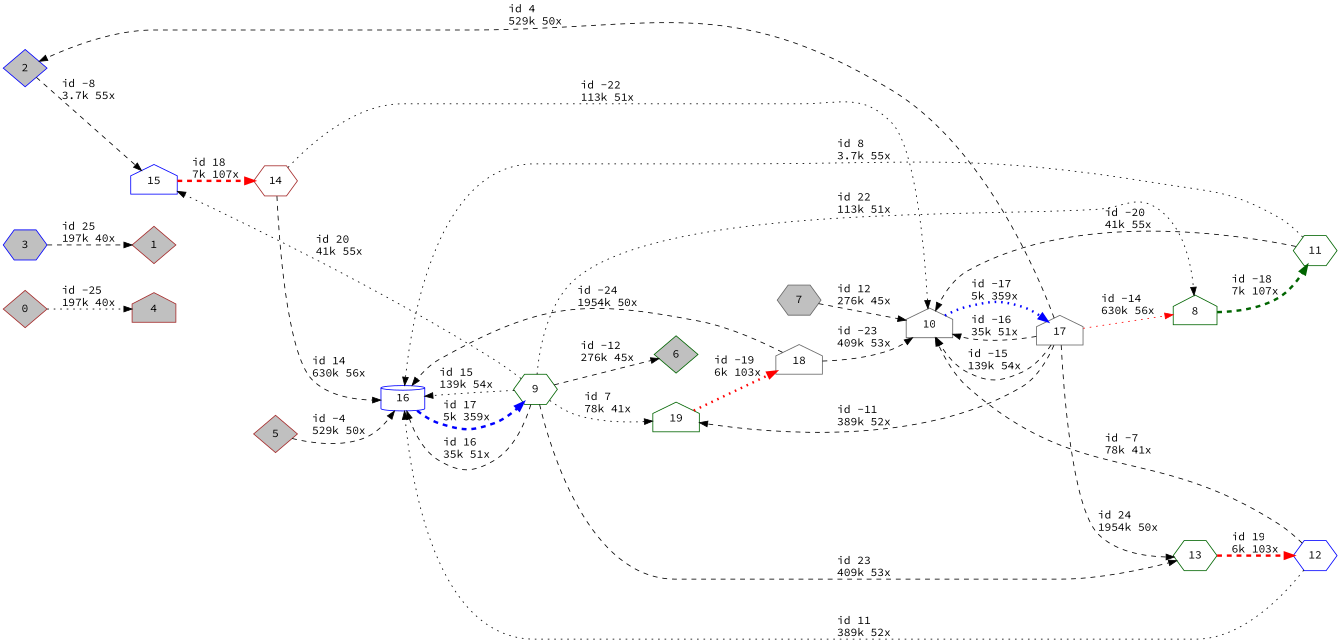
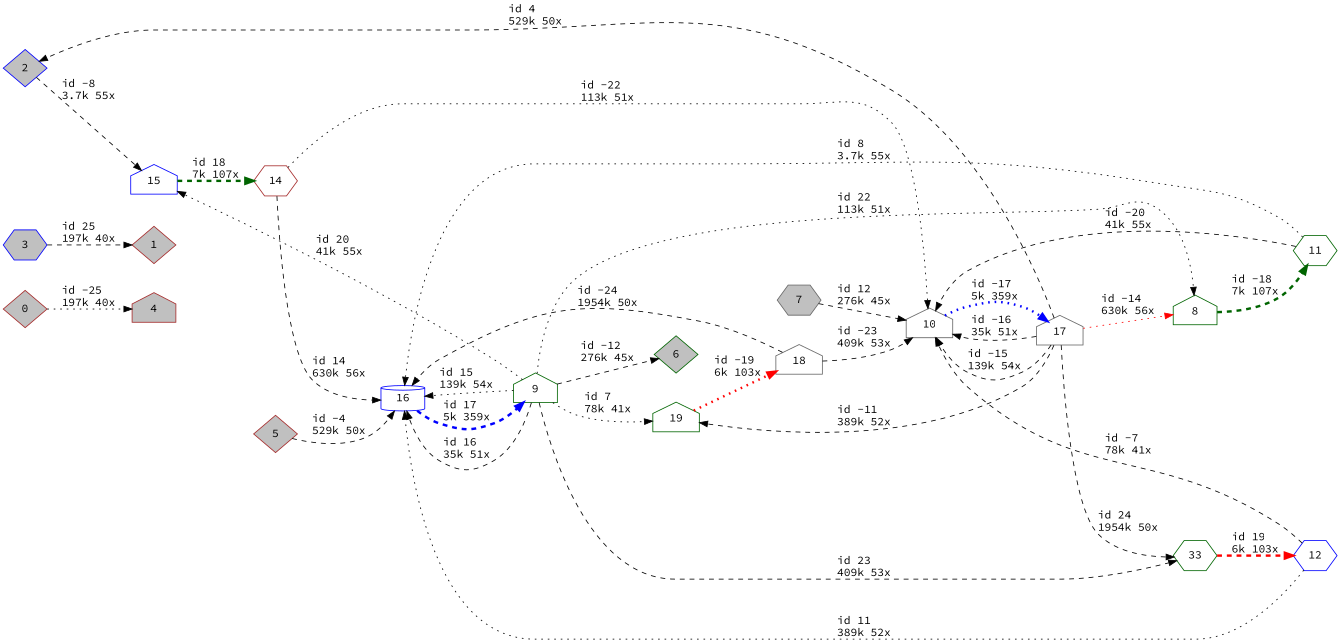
edge "15" -> "14": color red -> darkgreen
node "9": shape hexagon -> house
node "13": label "13" -> "33"
